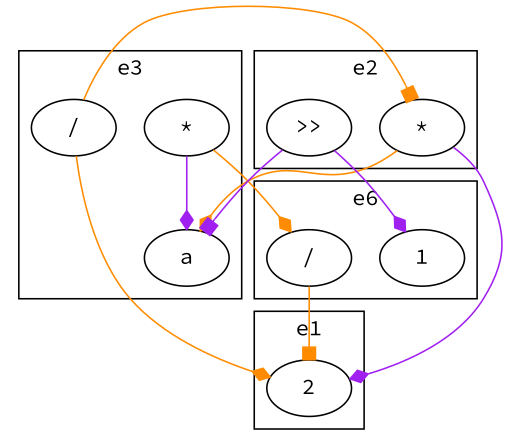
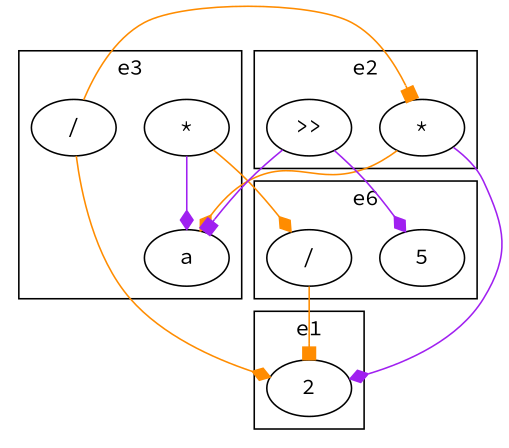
node "1": label "1" -> "5"
